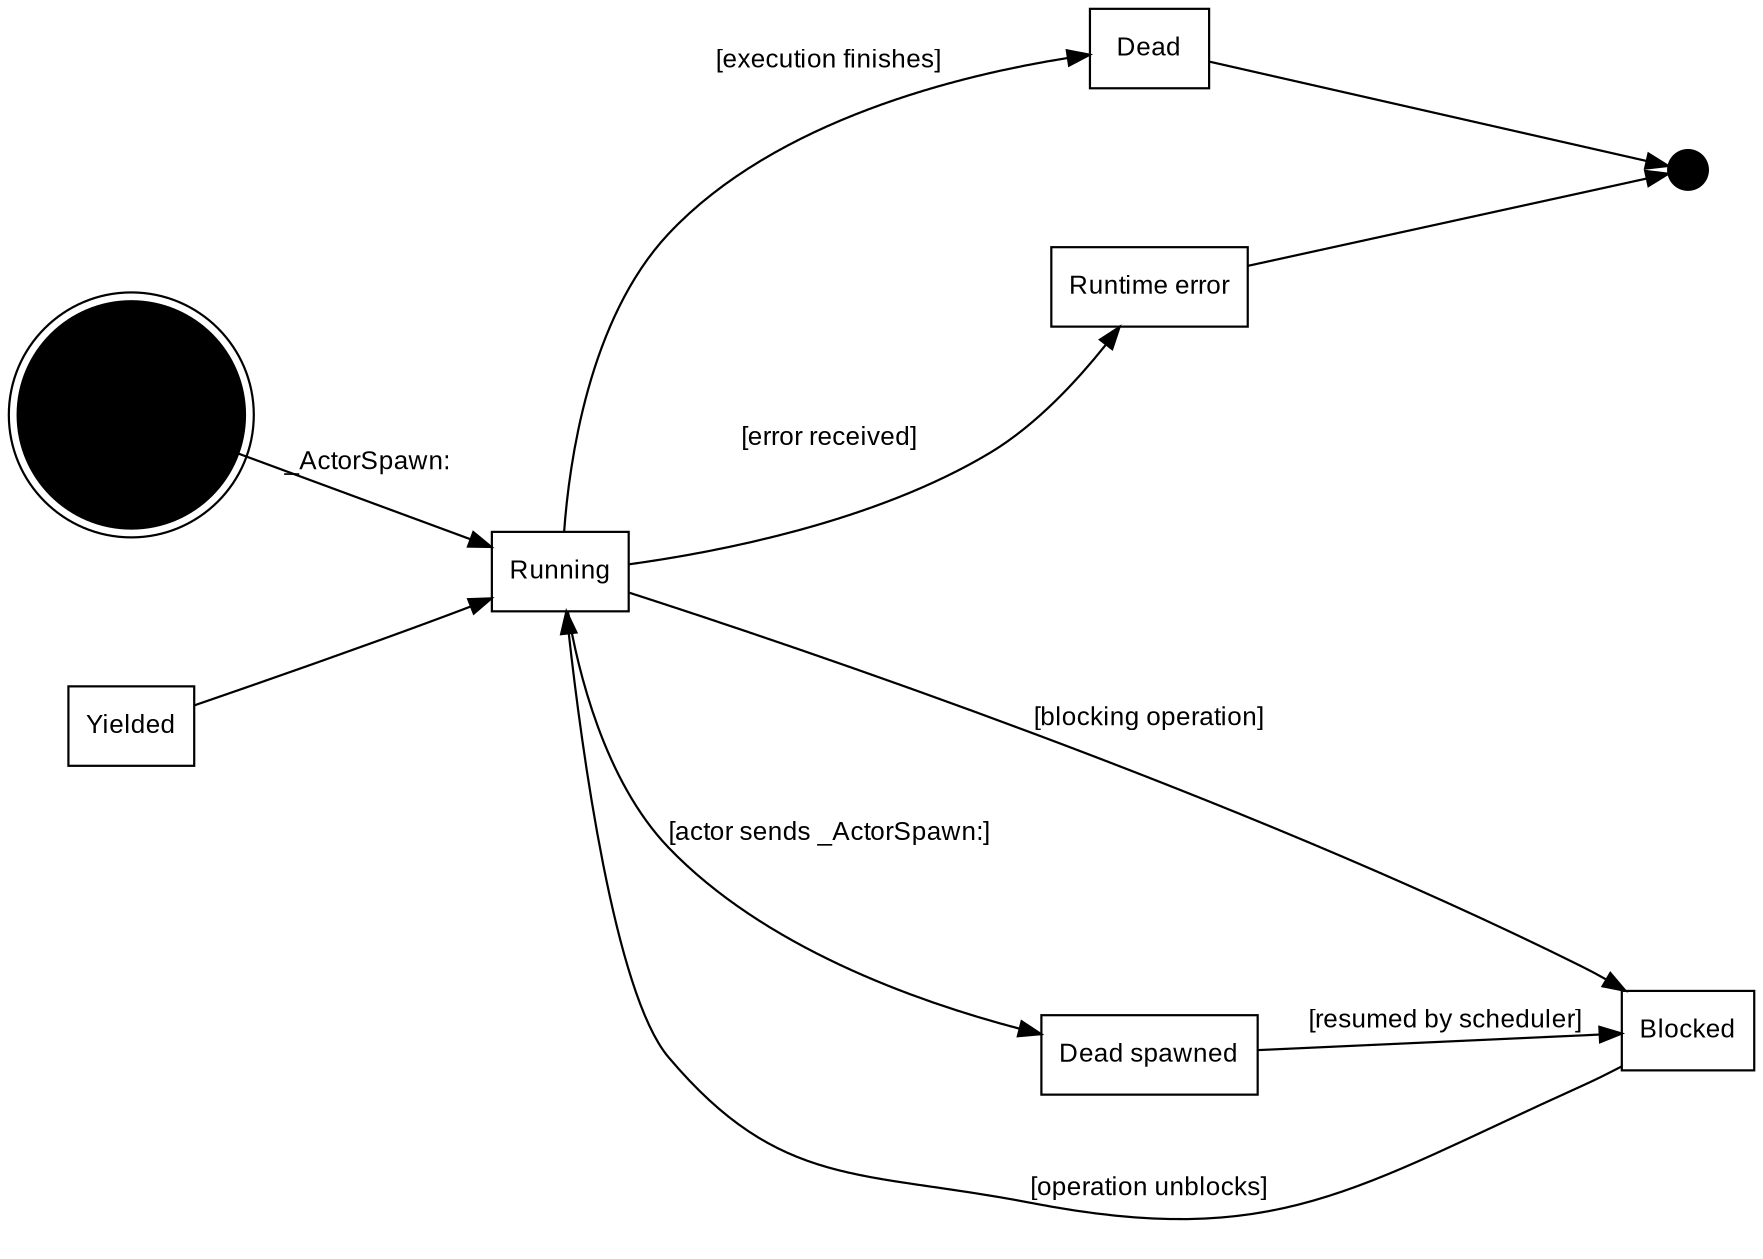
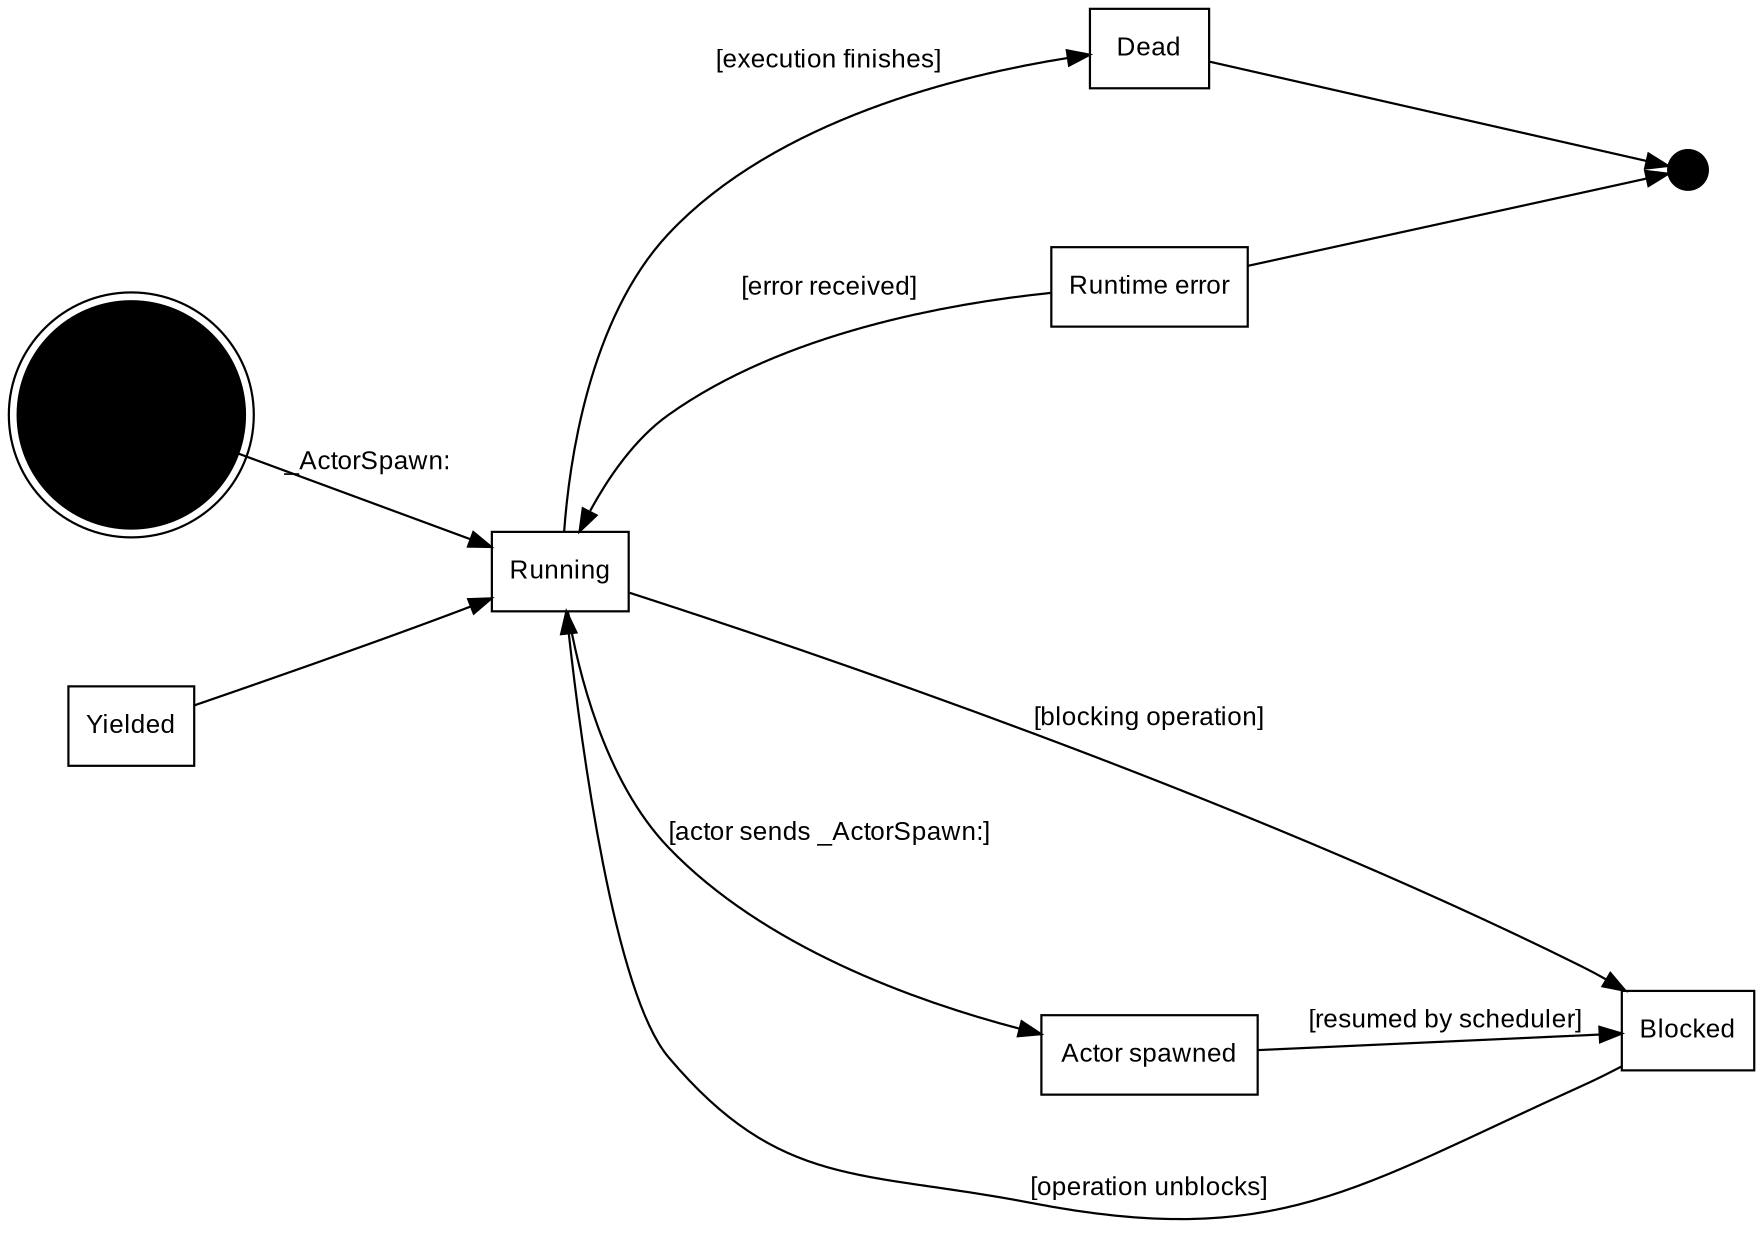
edge "Running" -> "Runtime error": reversed
node "Dead spawned": label "Dead spawned" -> "Actor spawned"
